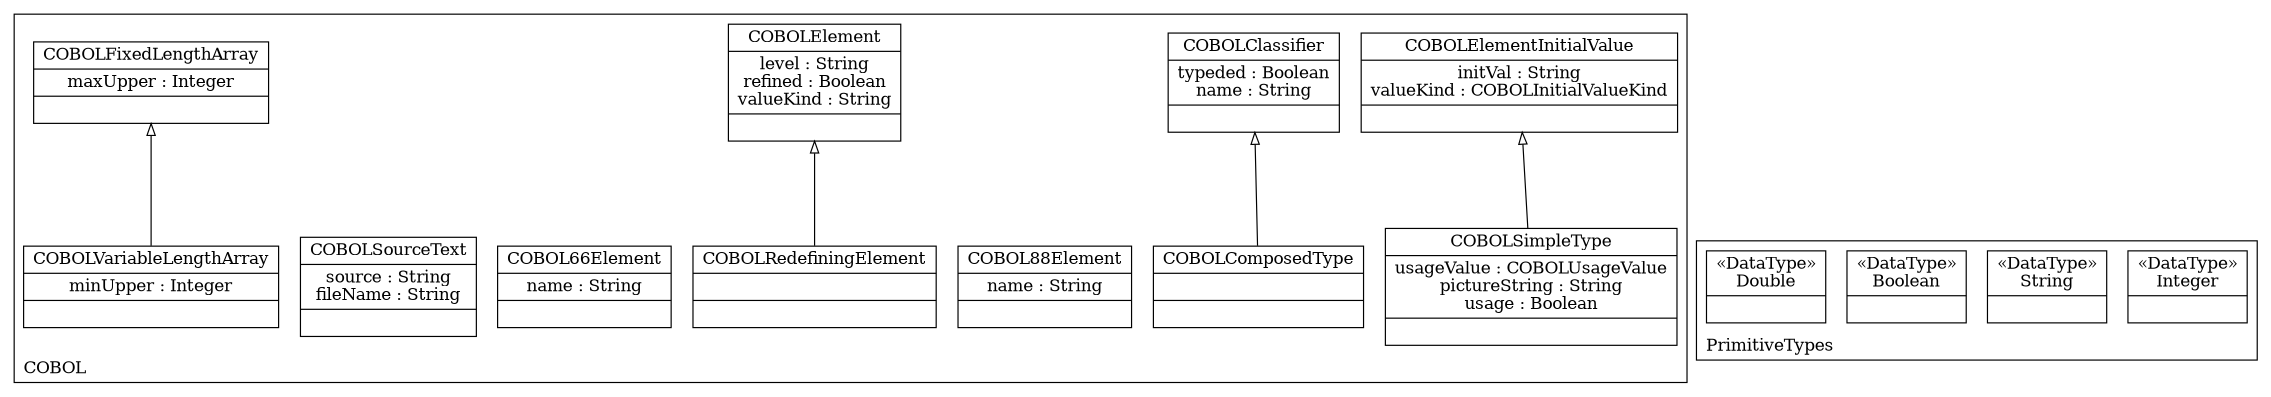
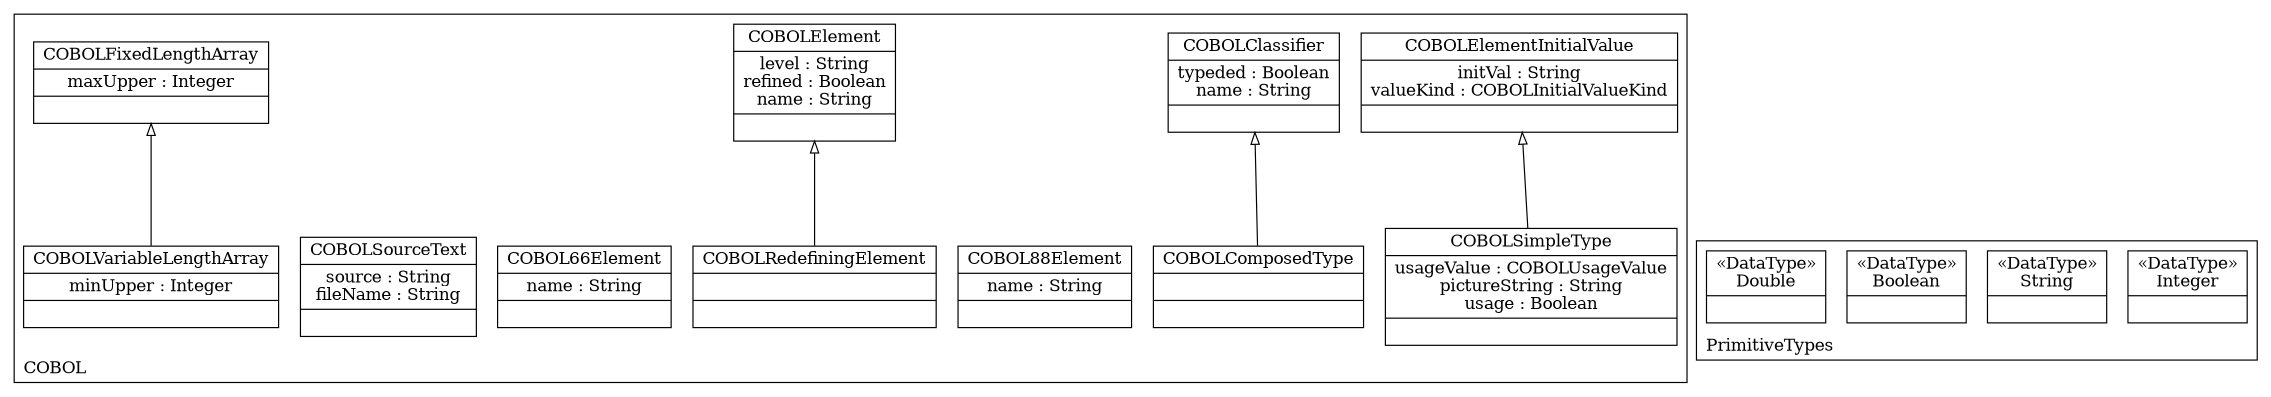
node "COBOLElement": text "valueKind : String" -> "name : String"
